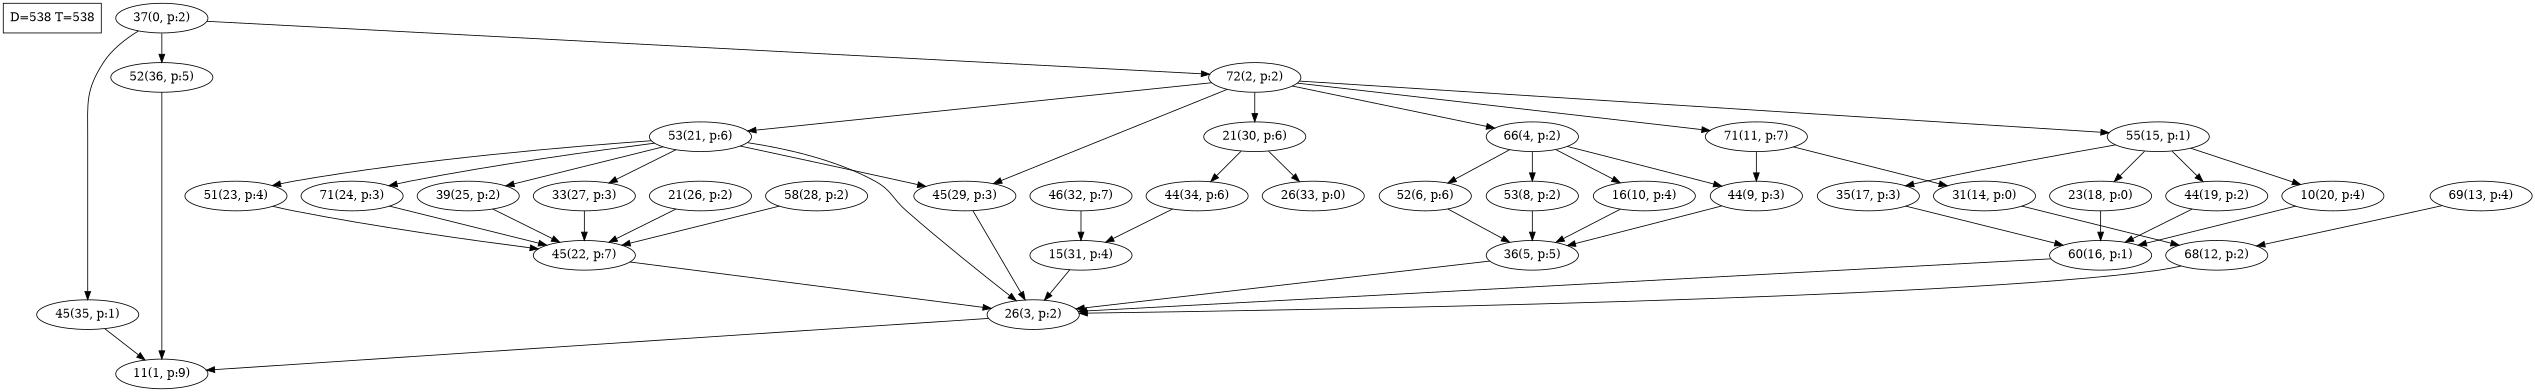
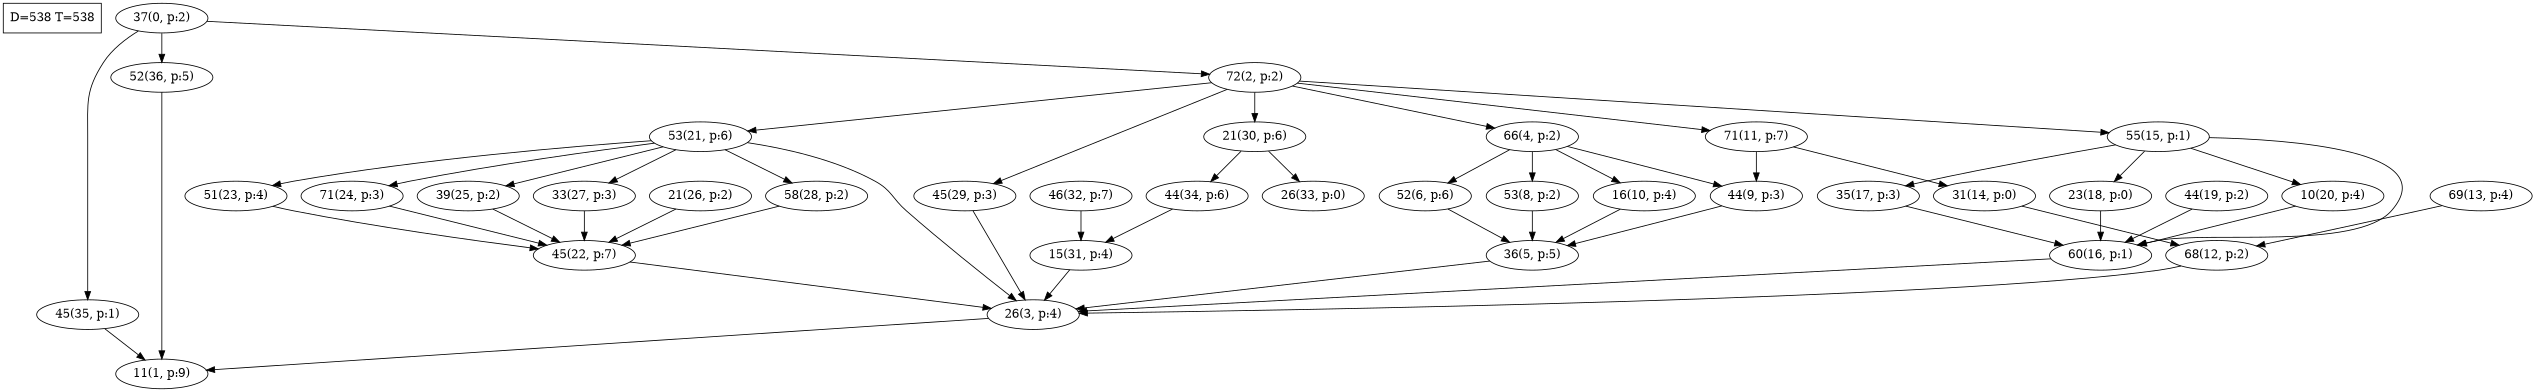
edge "53(21, p:6)" -> "45(29, p:3)": now "53(21, p:6)" -> "58(28, p:2)"
edge "55(15, p:1)" -> "44(19, p:2)": now "55(15, p:1)" -> "60(16, p:1)"
node "26(3, p:2)": label "26(3, p:2)" -> "26(3, p:4)"
